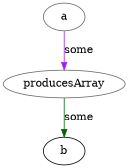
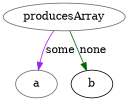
edge "a" -> "producesArray": reversed
edge "producesArray" -> "b": label "some" -> "none"
